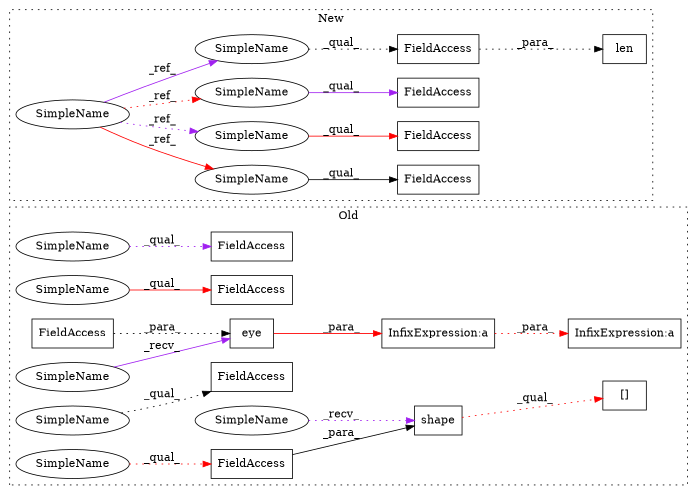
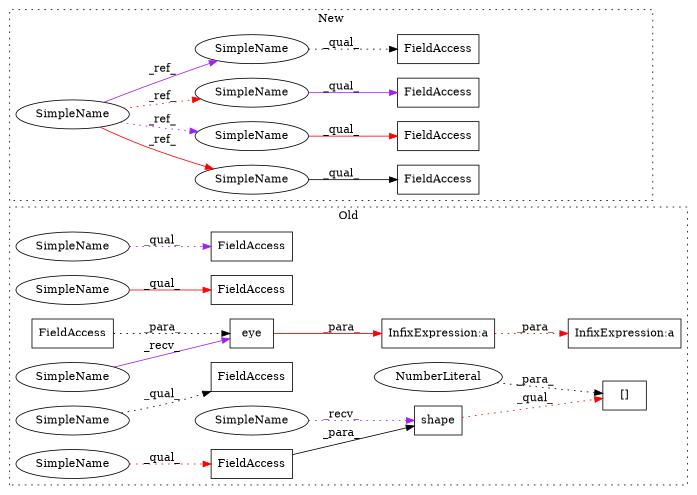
node "len": removed
node "NumberLiteral": added
